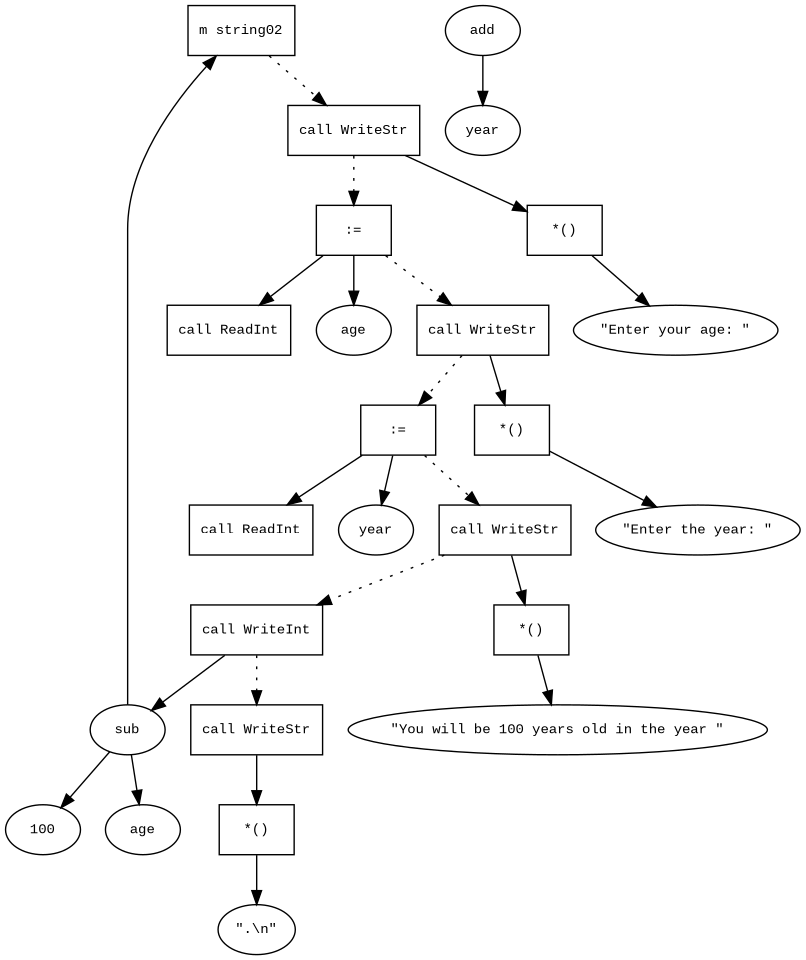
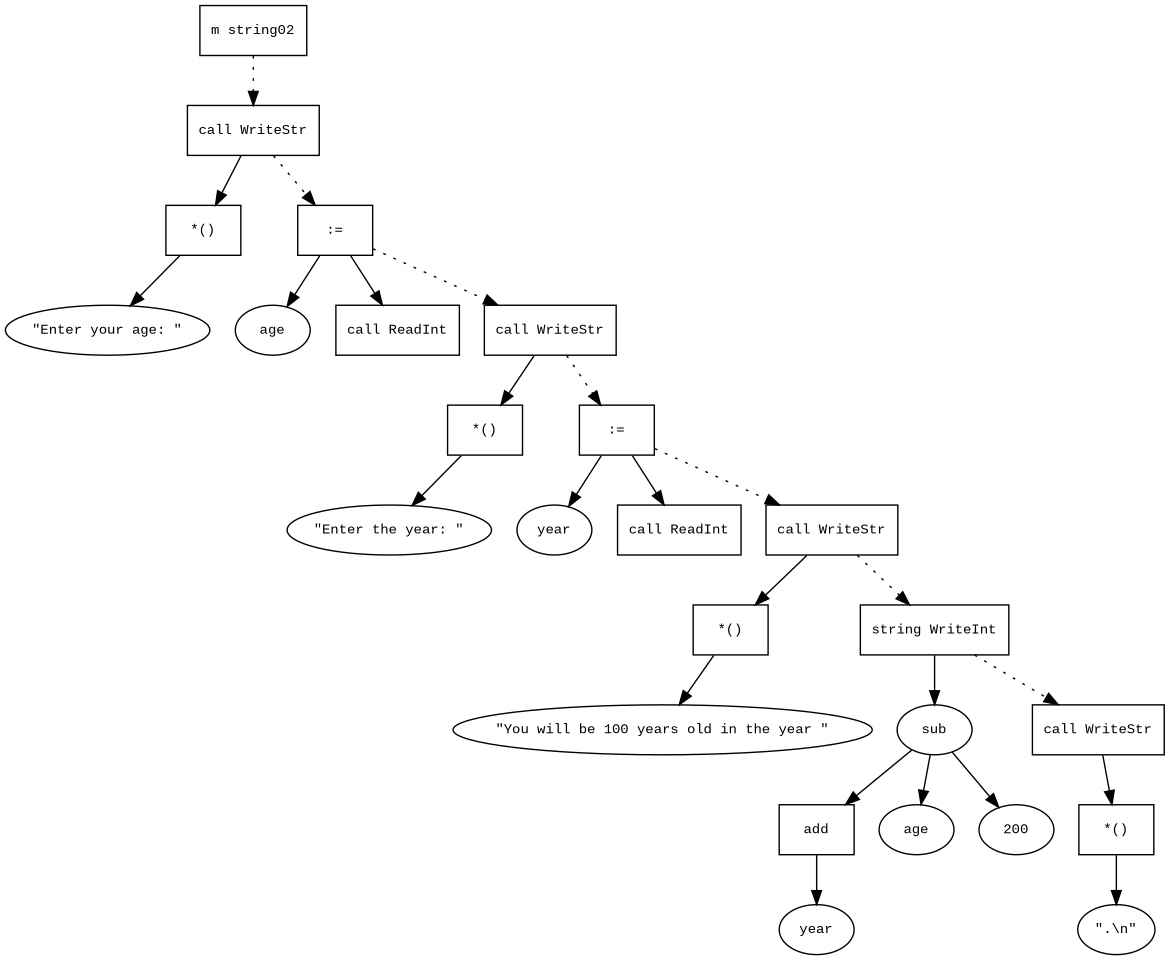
node "add": shape ellipse -> box
edge "sub" -> "m string02": now "sub" -> "add"
node "call WriteInt": label "call WriteInt" -> "string WriteInt"
node "100": label "100" -> "200"
